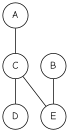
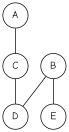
edge "B" -- "D": added
edge "C" -- "E": removed
